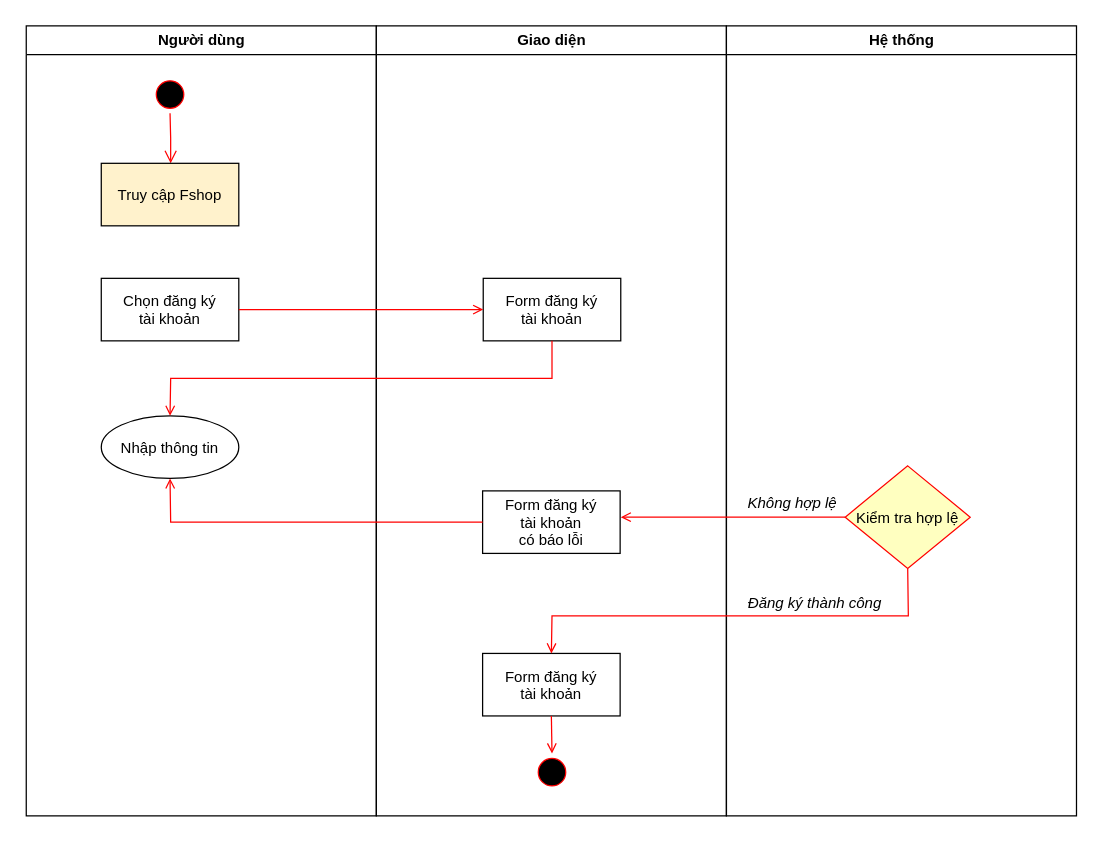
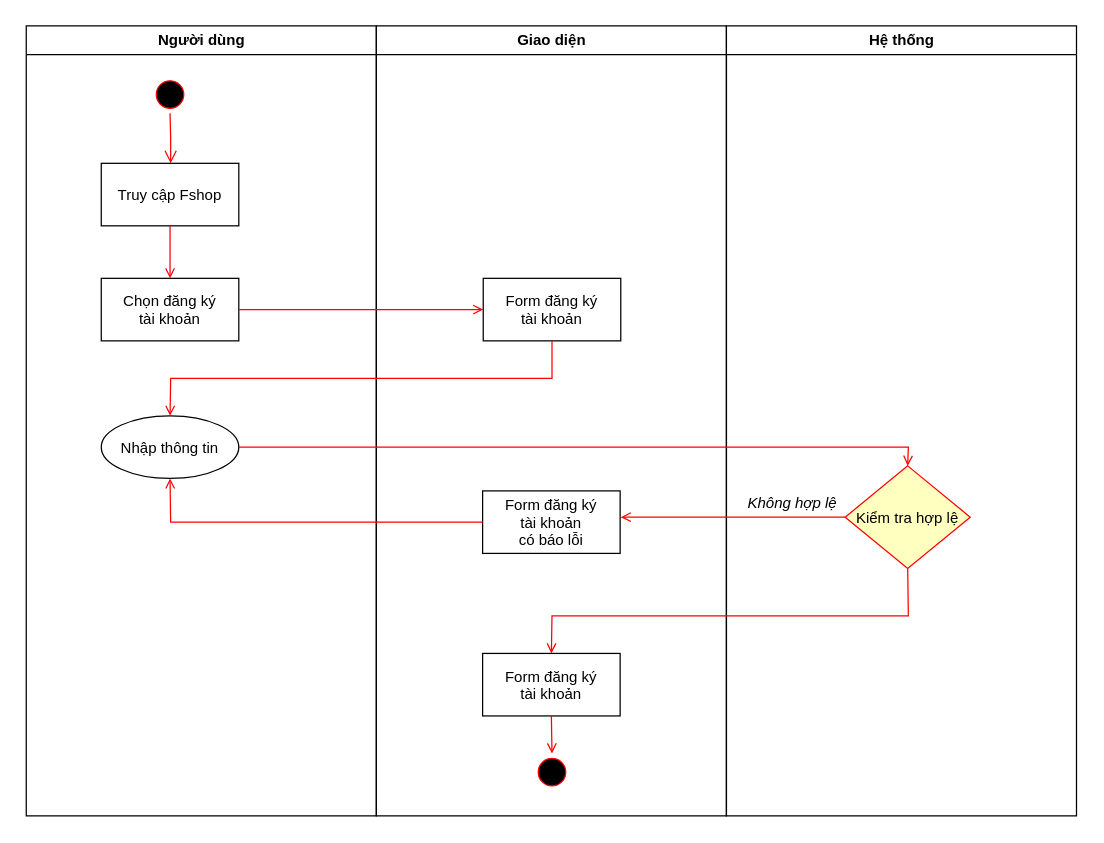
node "Truy cập Fshop": fillcolor #fff2cc -> #ffffff
edge "Truy cập Fshop" -> "Chọn đăng ký tài khoản": added
edge "Nhập thông tin" -> "Kiểm tra hợp lệ": added
node "Đăng ký thành công": removed
